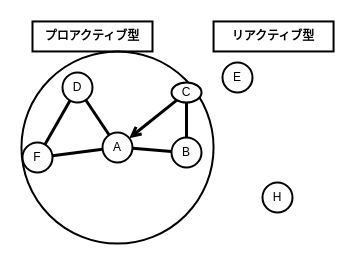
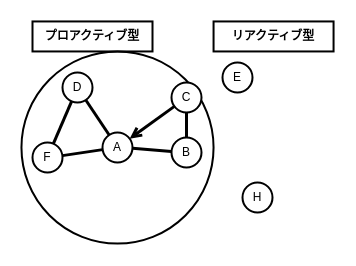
node "C": size 30x20 -> 30x30
node "F": moved (38, 158) -> (48, 158)
node "H": moved (278, 198) -> (258, 198)
